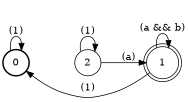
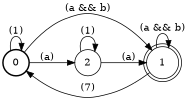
edge "0" -> "1": added, label "(a && b)"
edge "0" -> "2": added, label "(a)"
edge "1" -> "0": label "(1)" -> "(7)"
